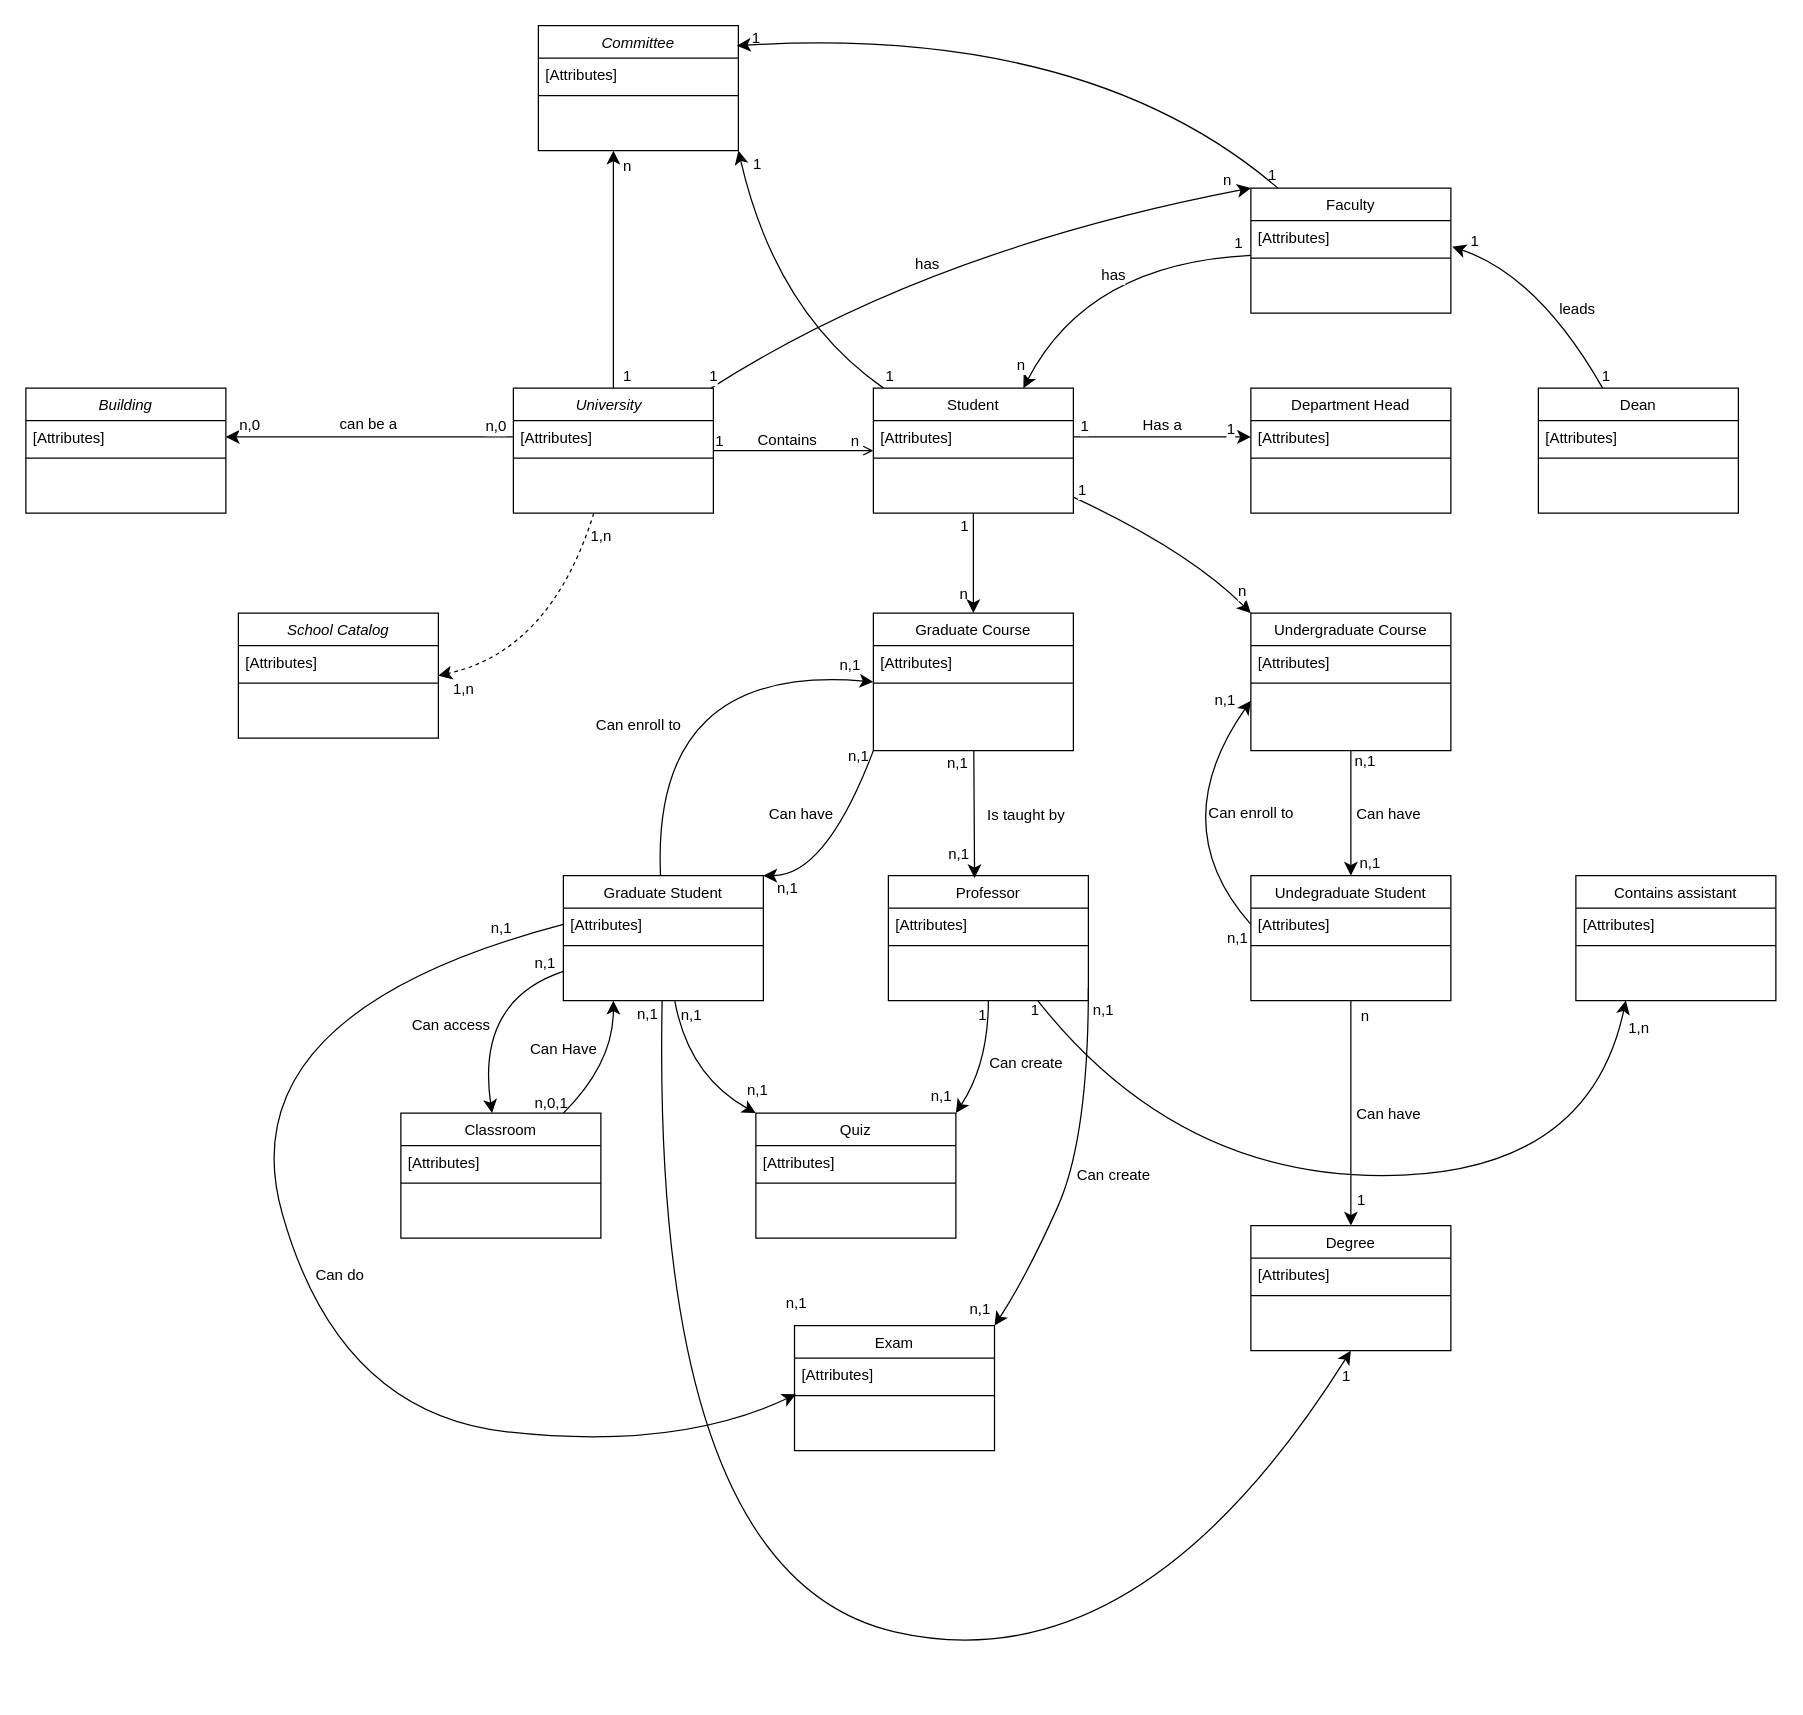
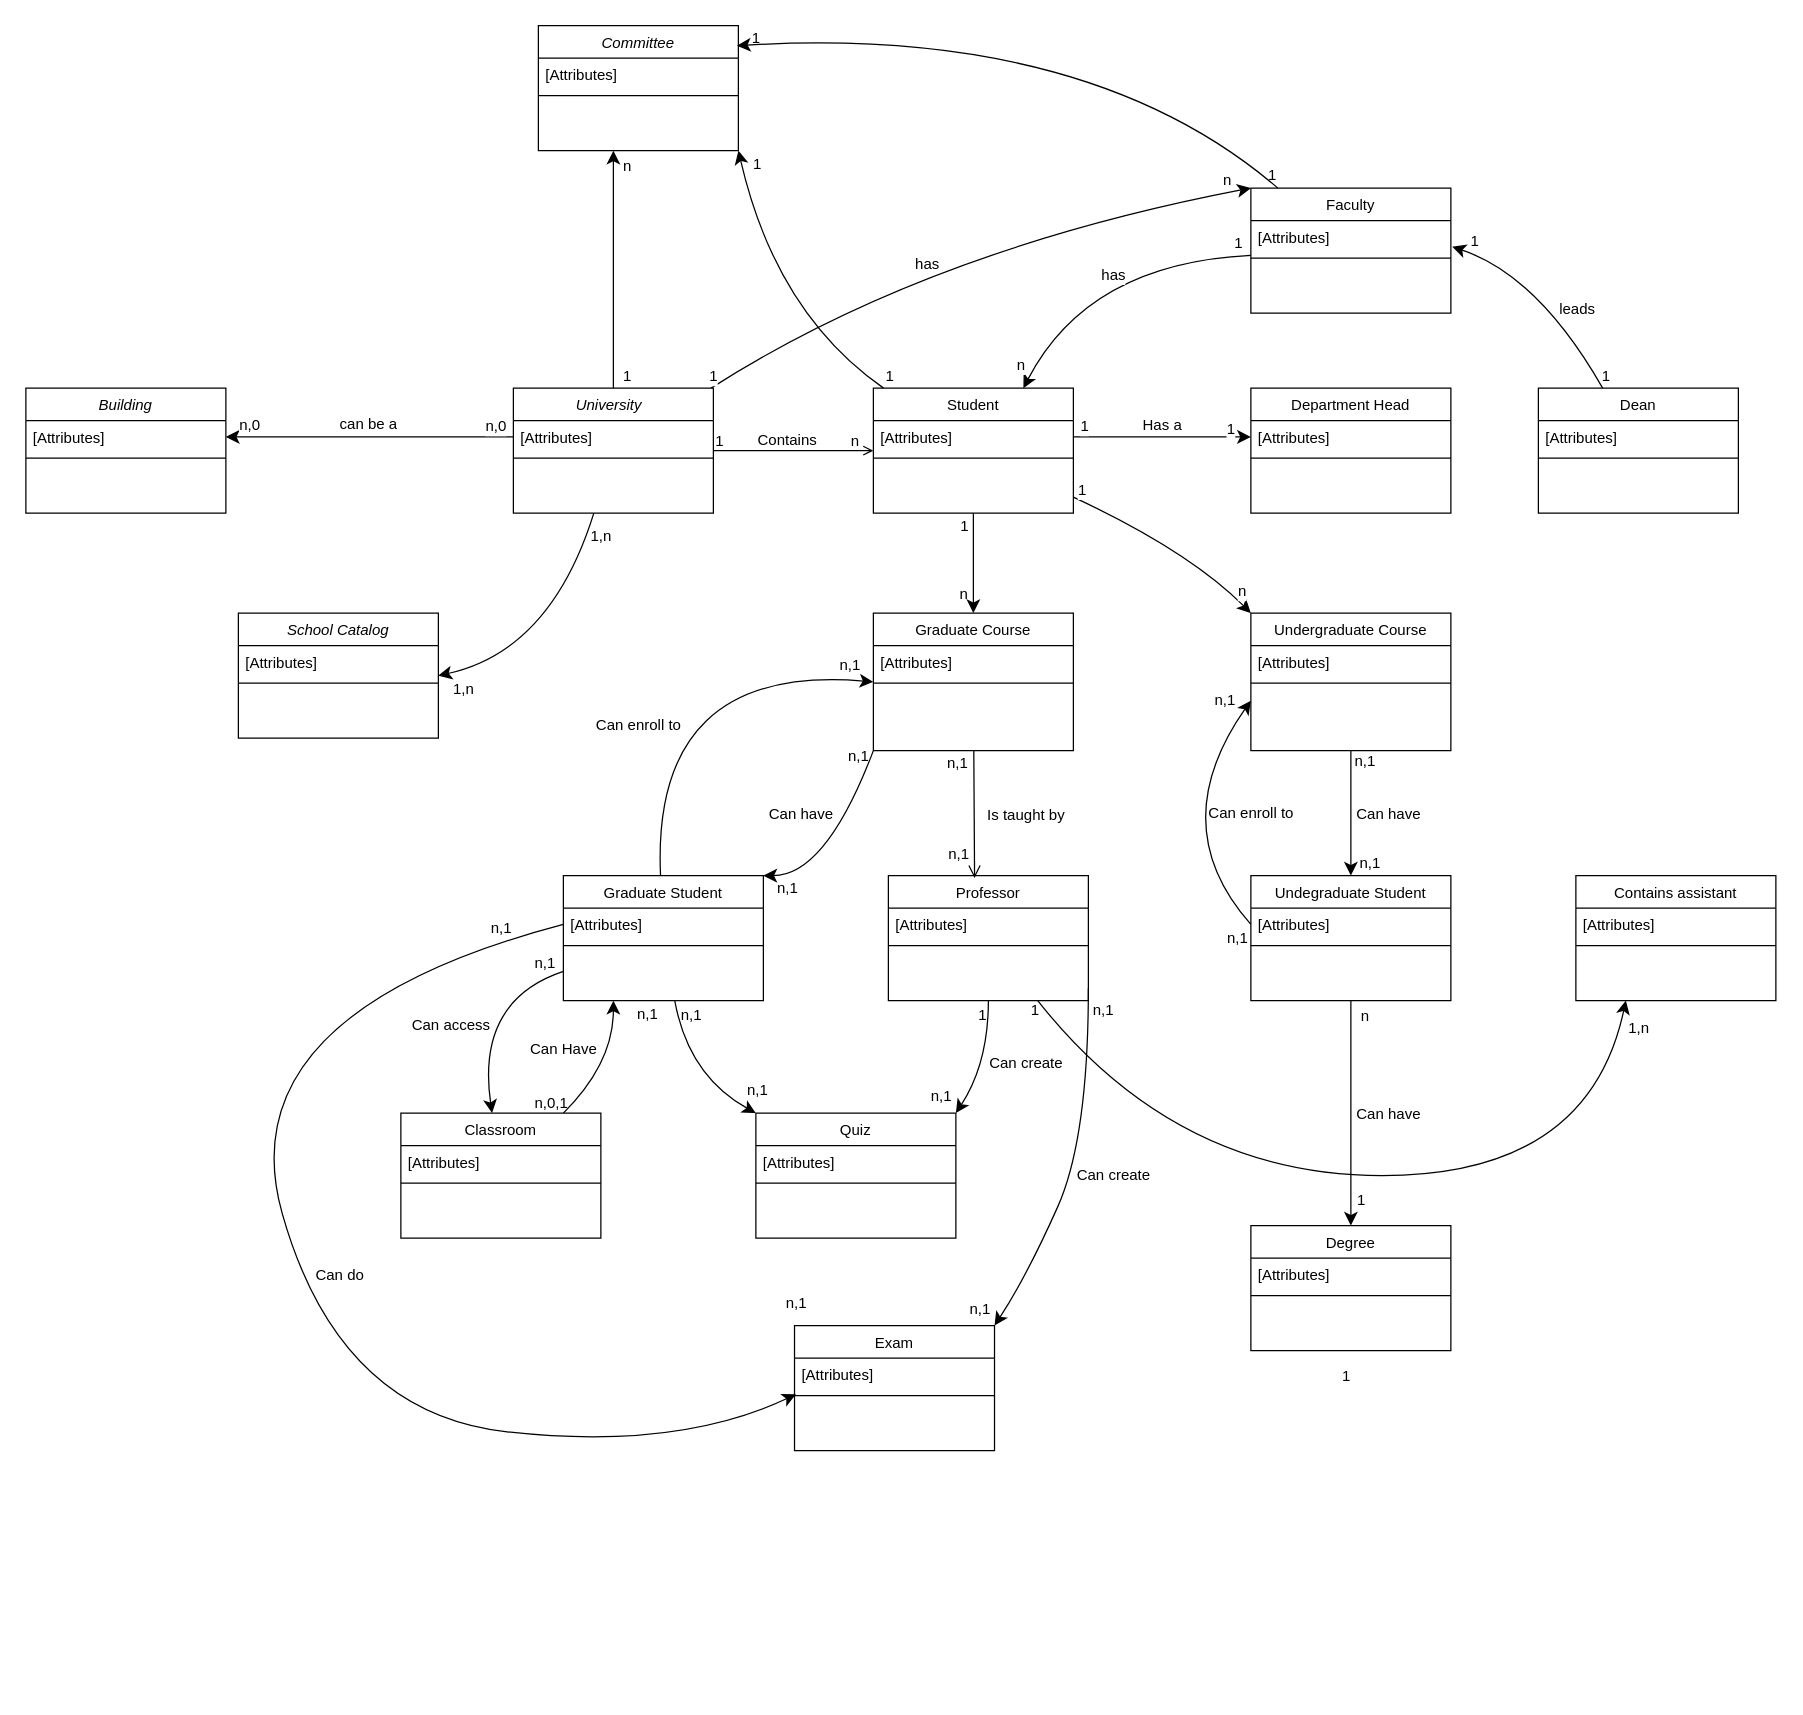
edge "University" -> "School Catalog": style dashed -> solid
edge "Graduate Course" -> "Professor": arrowhead classic -> open
edge "Graduate Student" -> "Degree": removed
